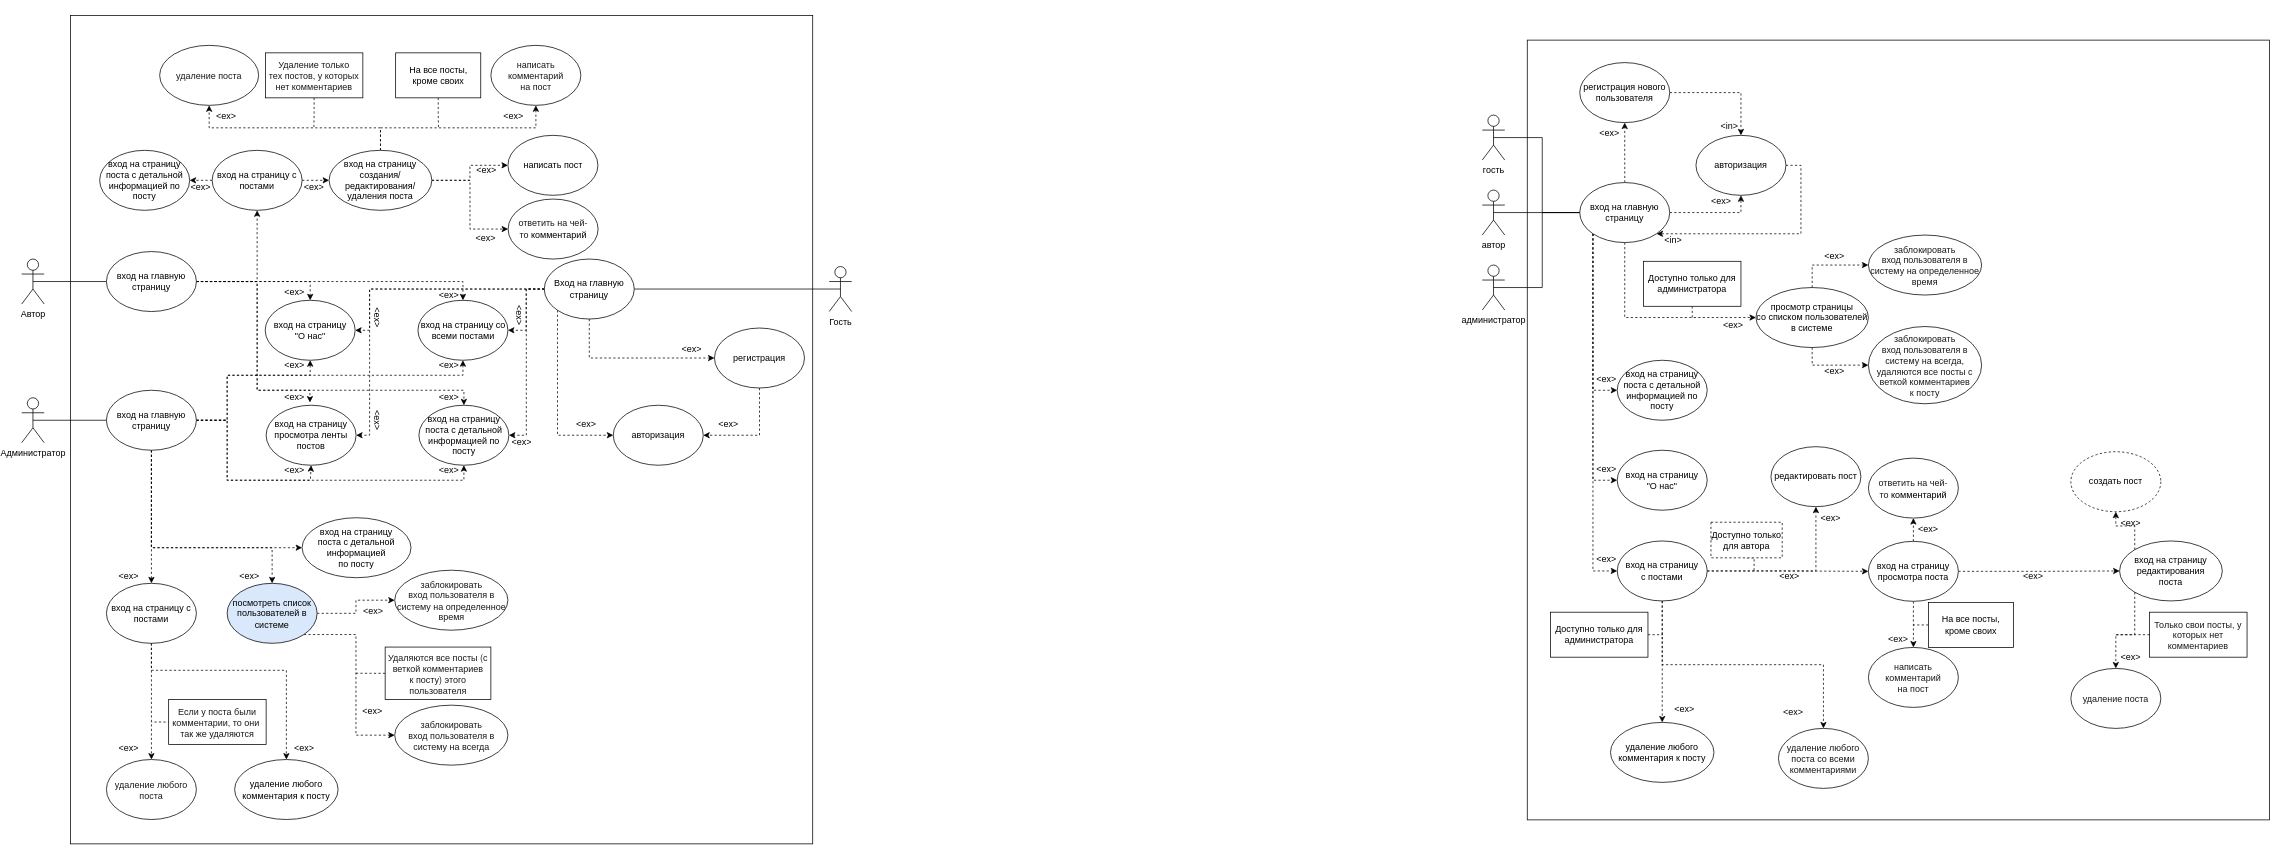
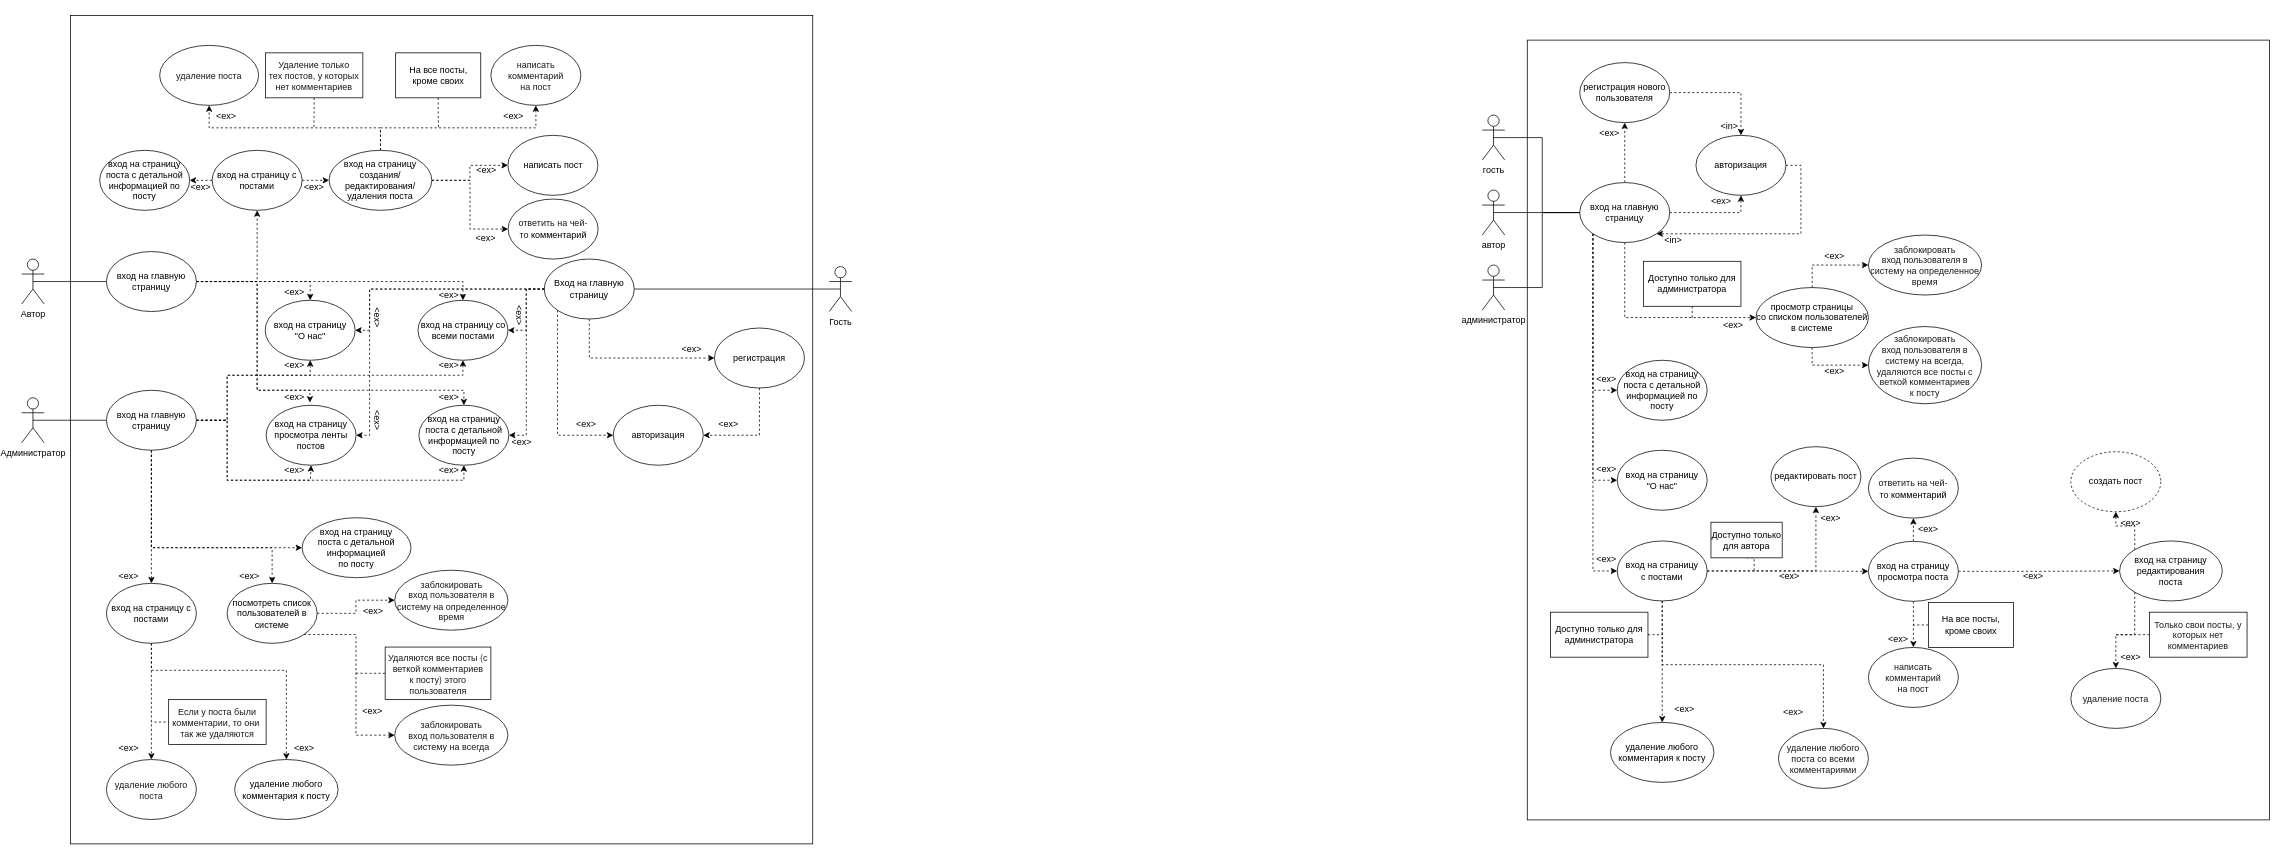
node "Доступно только для автора": style dashed -> solid
node "посмотреть список пользователей в системе": fillcolor #dae8fc -> #ffffff
